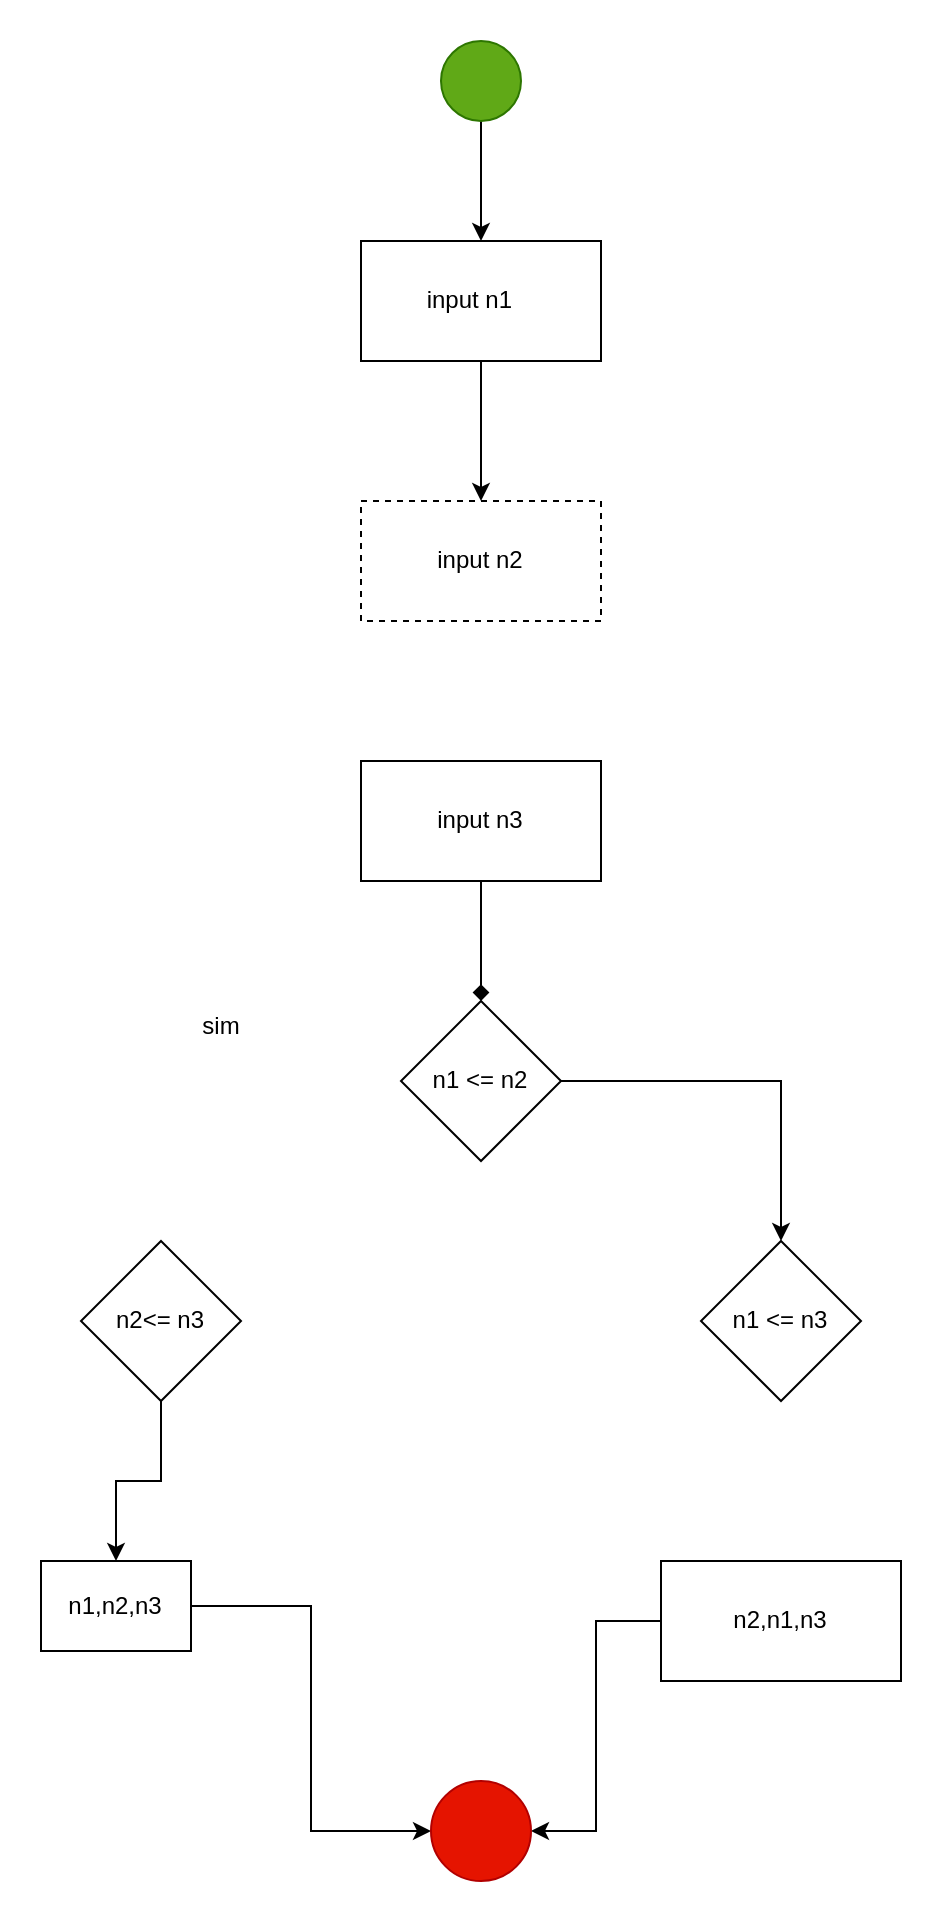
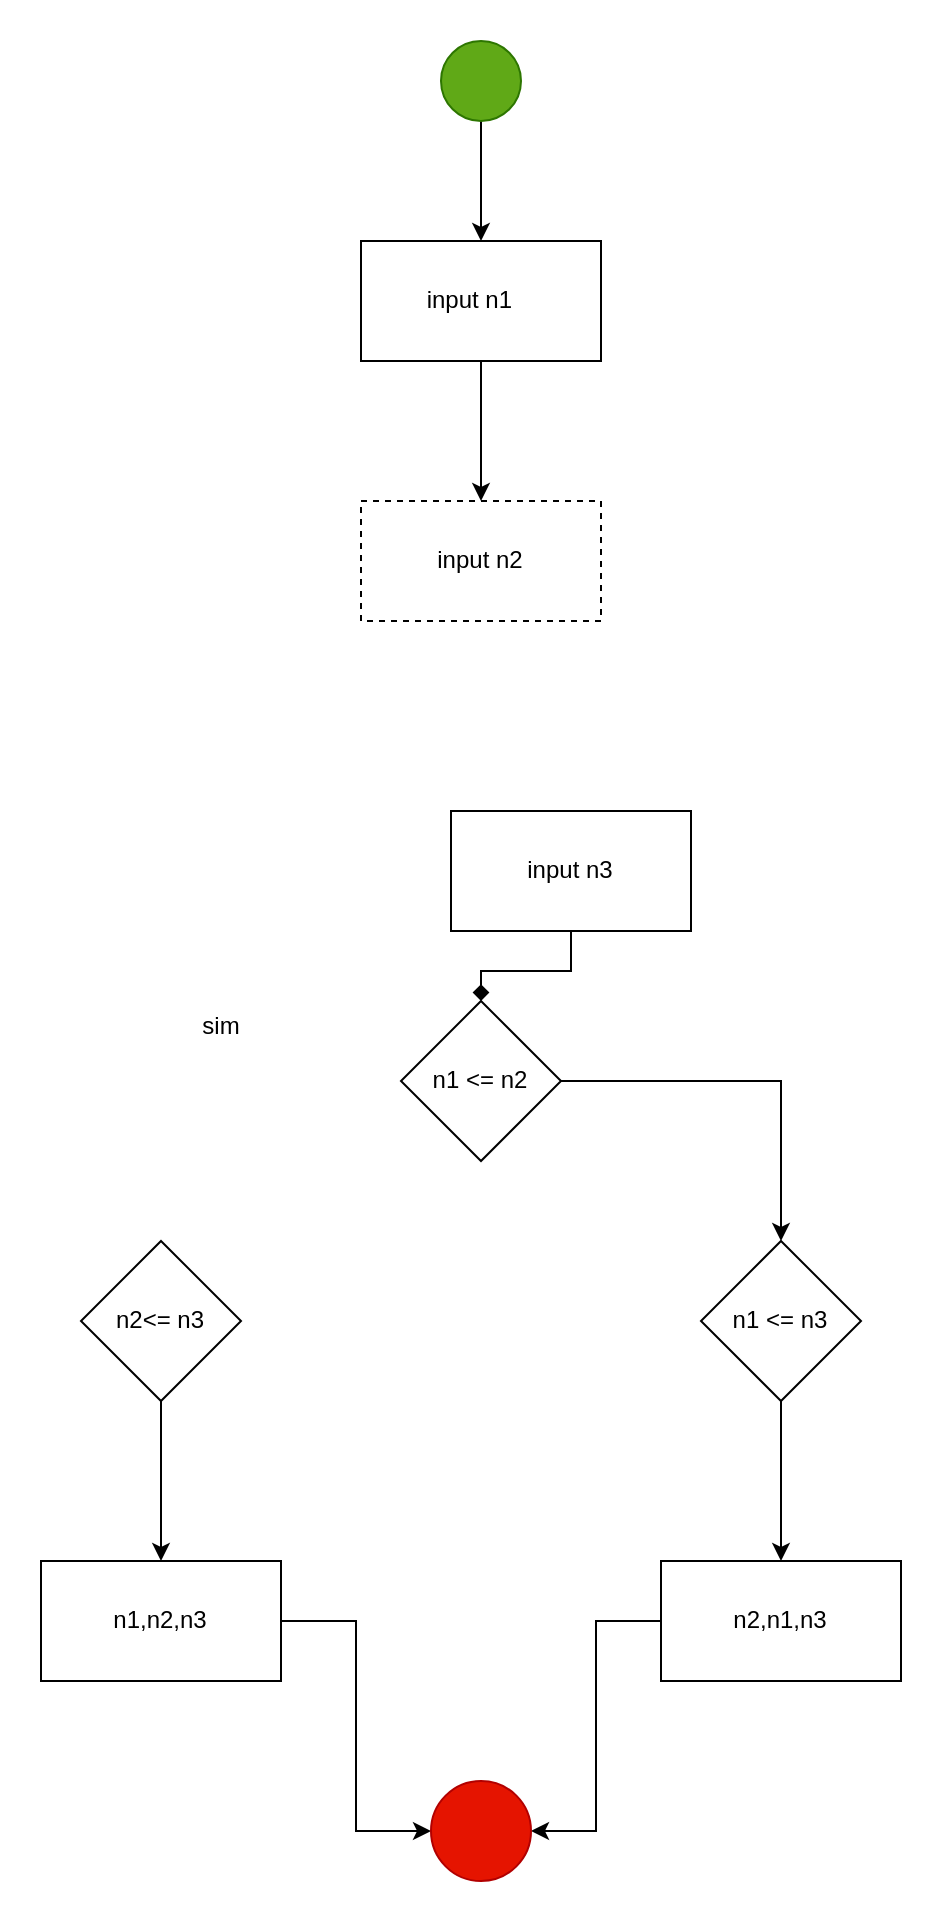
node "input n3": moved (481, 821) -> (571, 871)
edge "n1 <= n3" -> "n2,n1,n3": added
node "n1,n2,n3": size 150x90 -> 240x120
